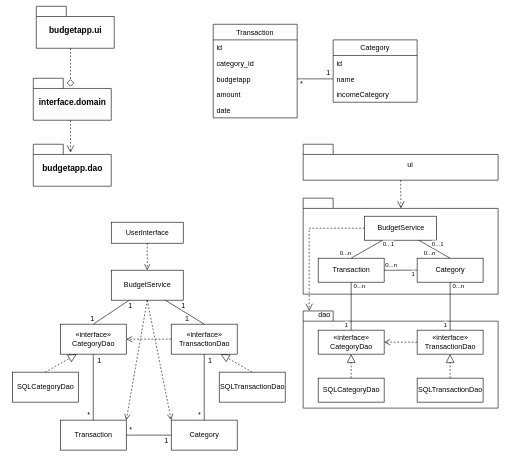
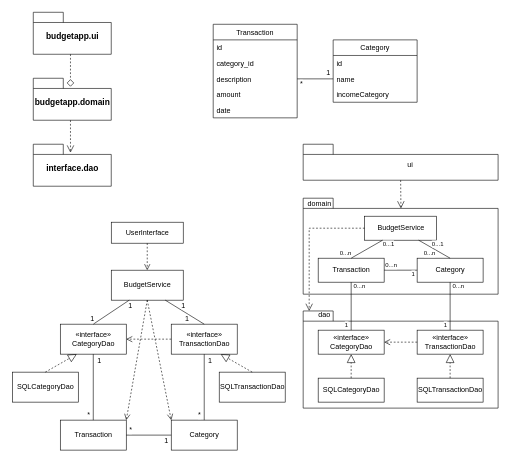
node "budgetapp.ui": moved (75, 27) -> (72, 33)
node "budgetapp": label "budgetapp" -> "description"
node "interface.domain": label "interface.domain" -> "budgetapp.domain"
node "budgetapp.dao": label "budgetapp.dao" -> "interface.dao"
node "domain": added
